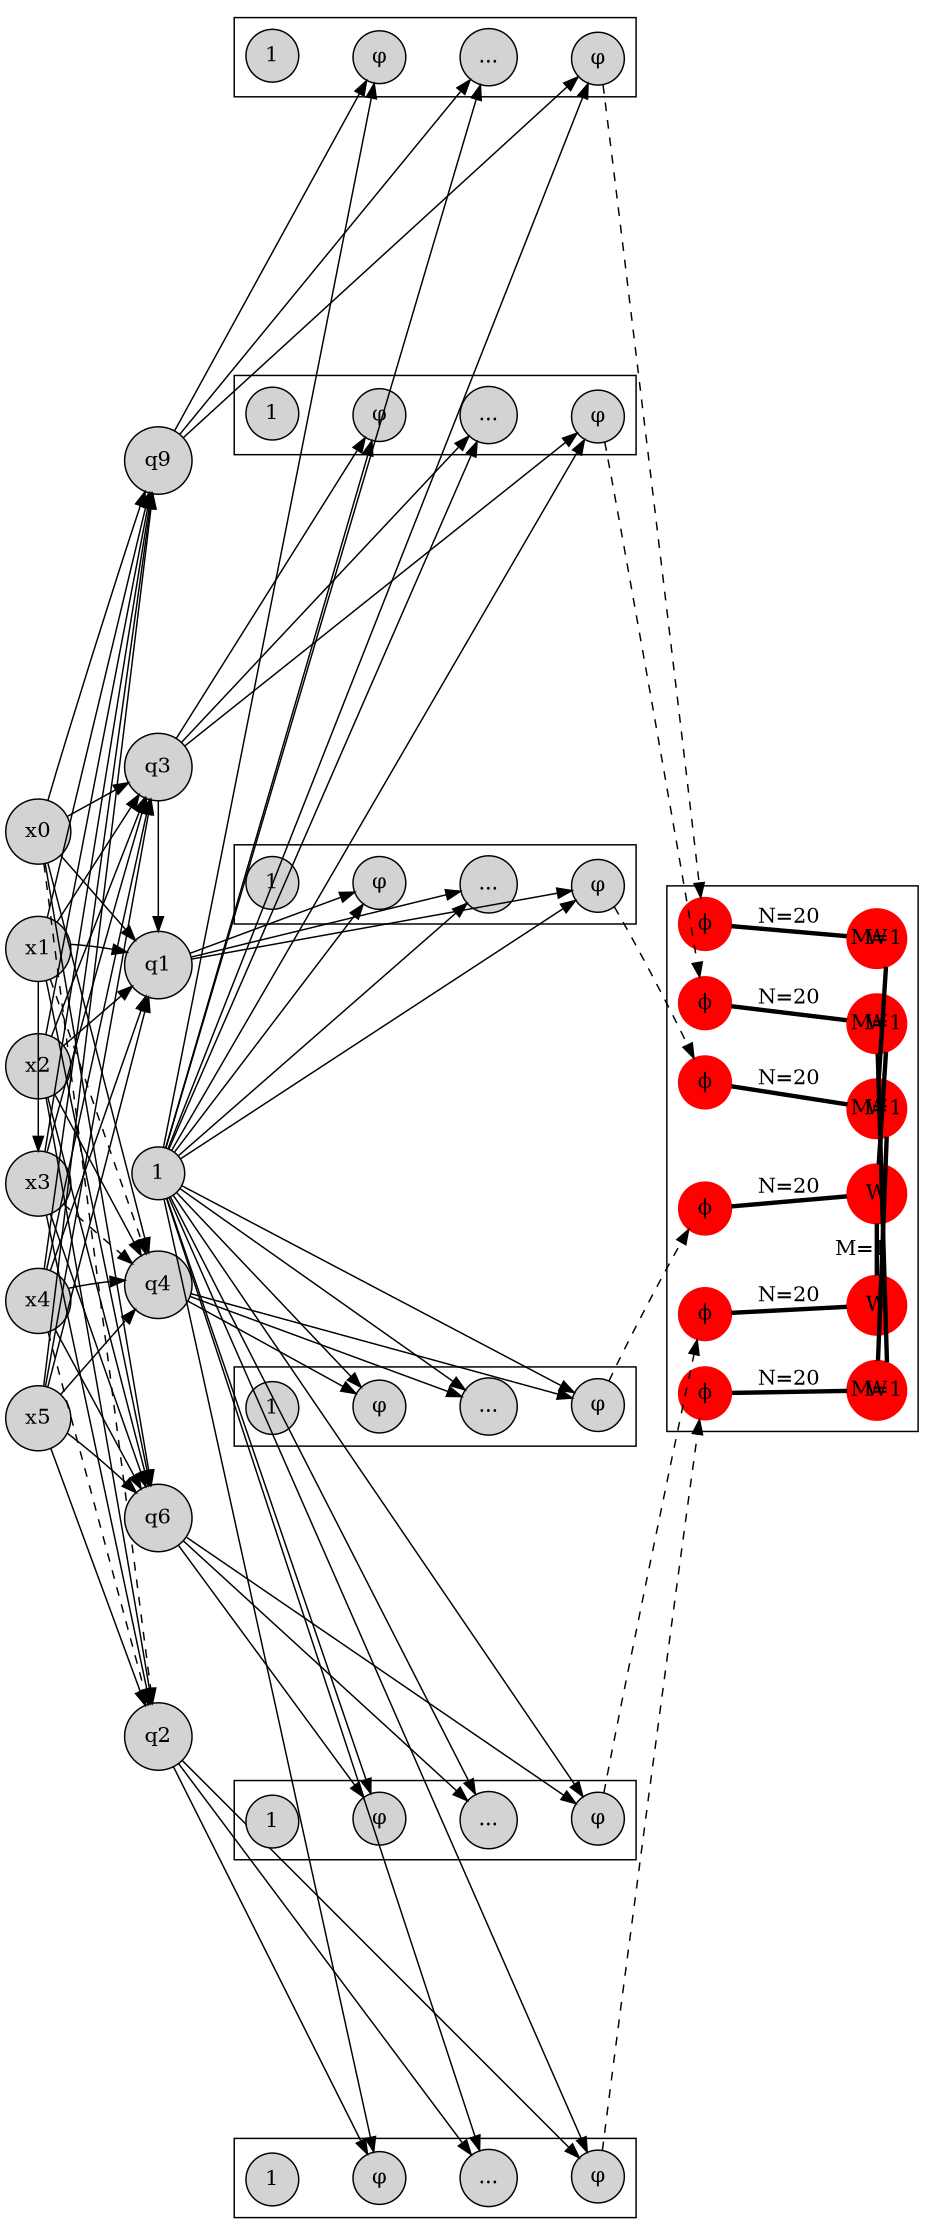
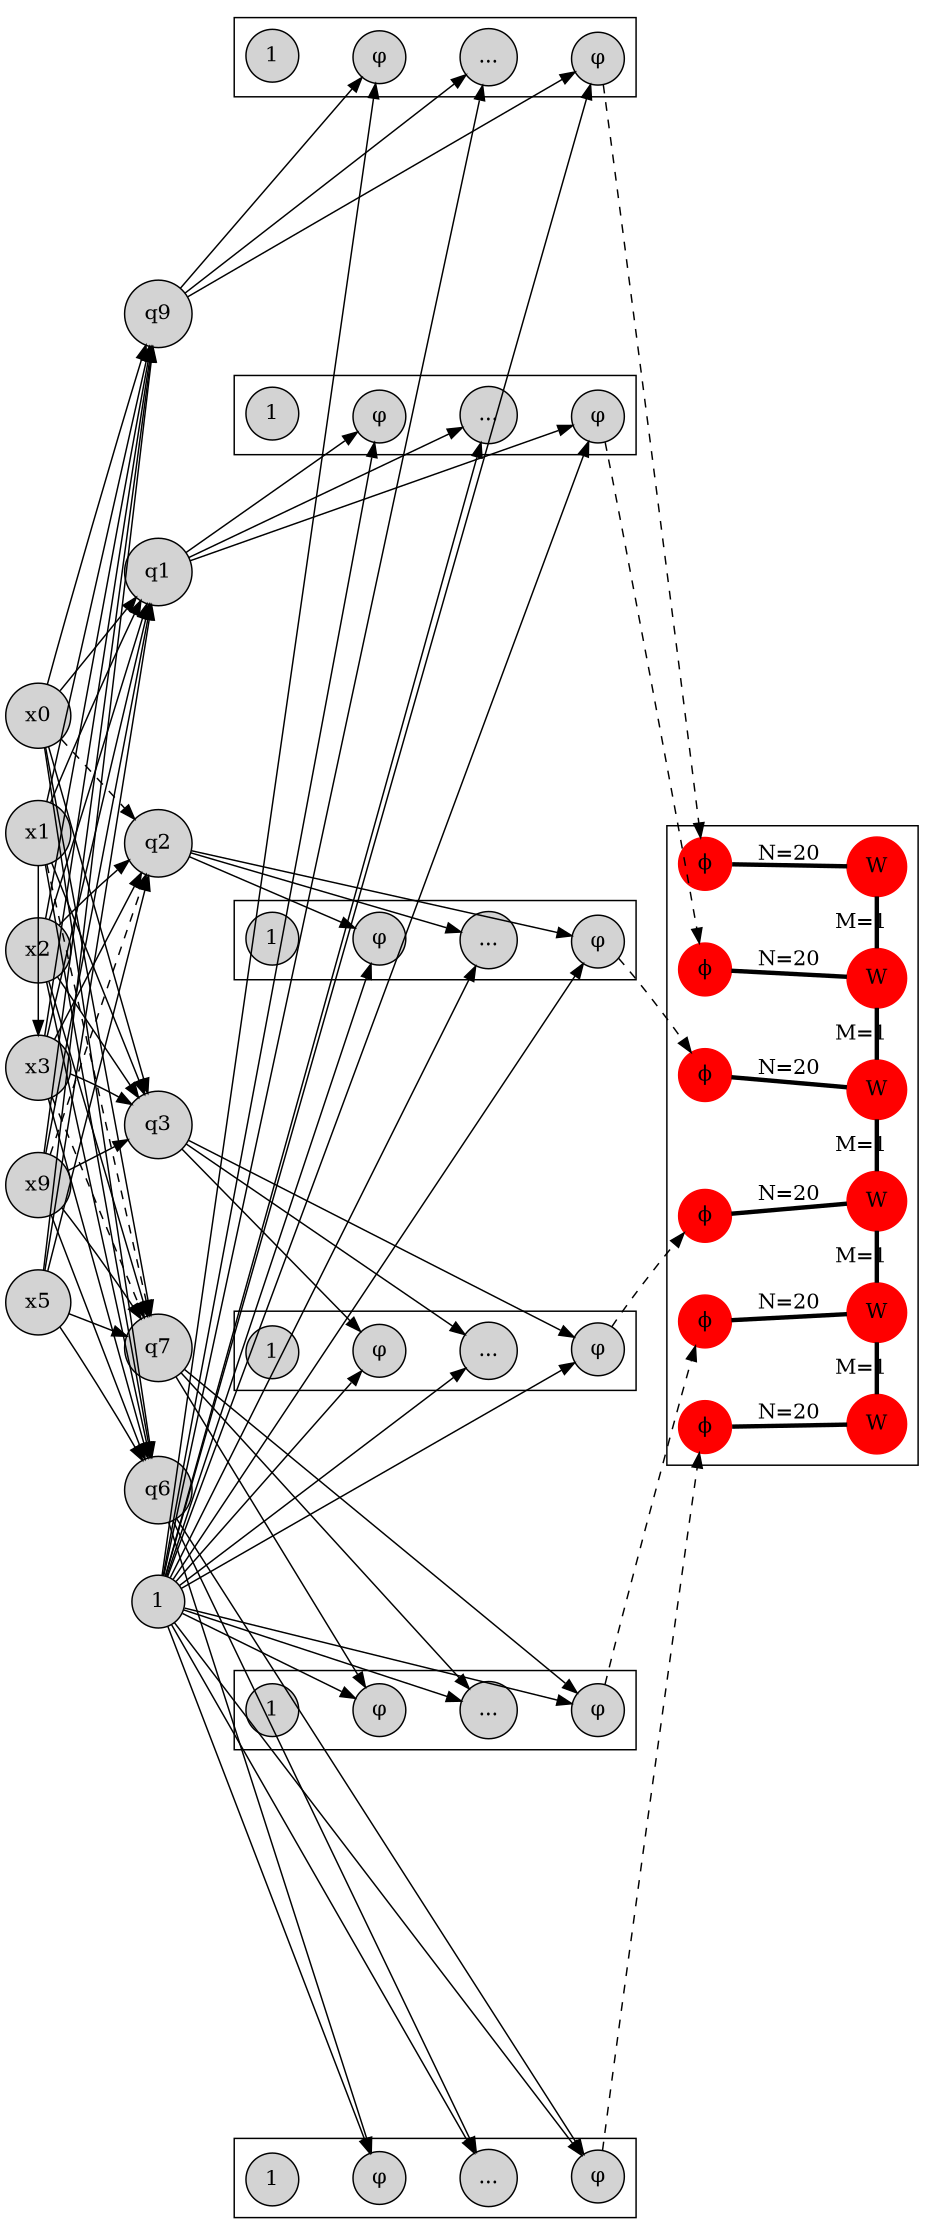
edge "q3" -> "q1": now "x3" -> "q1"
edge "x5" -> "q3": removed
node "q4": label "q4" -> "q7"
node "x4": label "x4" -> "x9"
